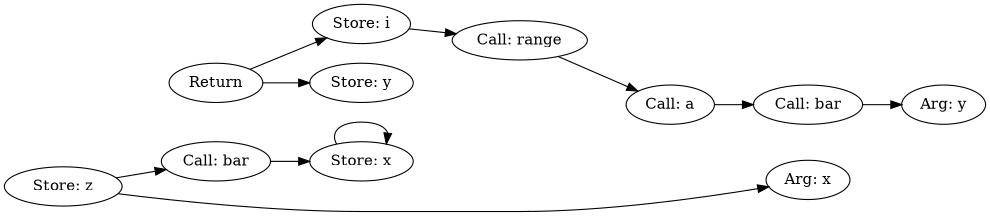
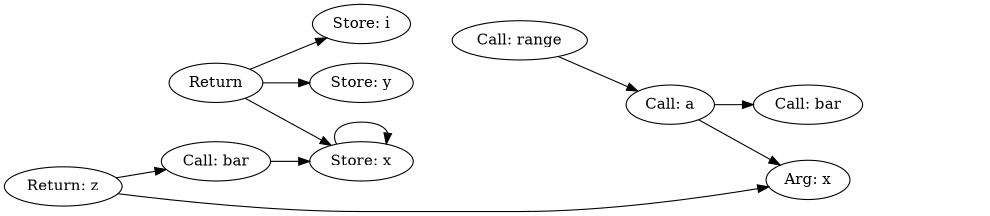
edge "Store: i" -> "Call: range": removed
node "Arg: y": removed
edge "Return" -> "Store: x": added
edge "Call: a" -> "Arg: x": added
node "Store: z": label "Store: z" -> "Return: z"
